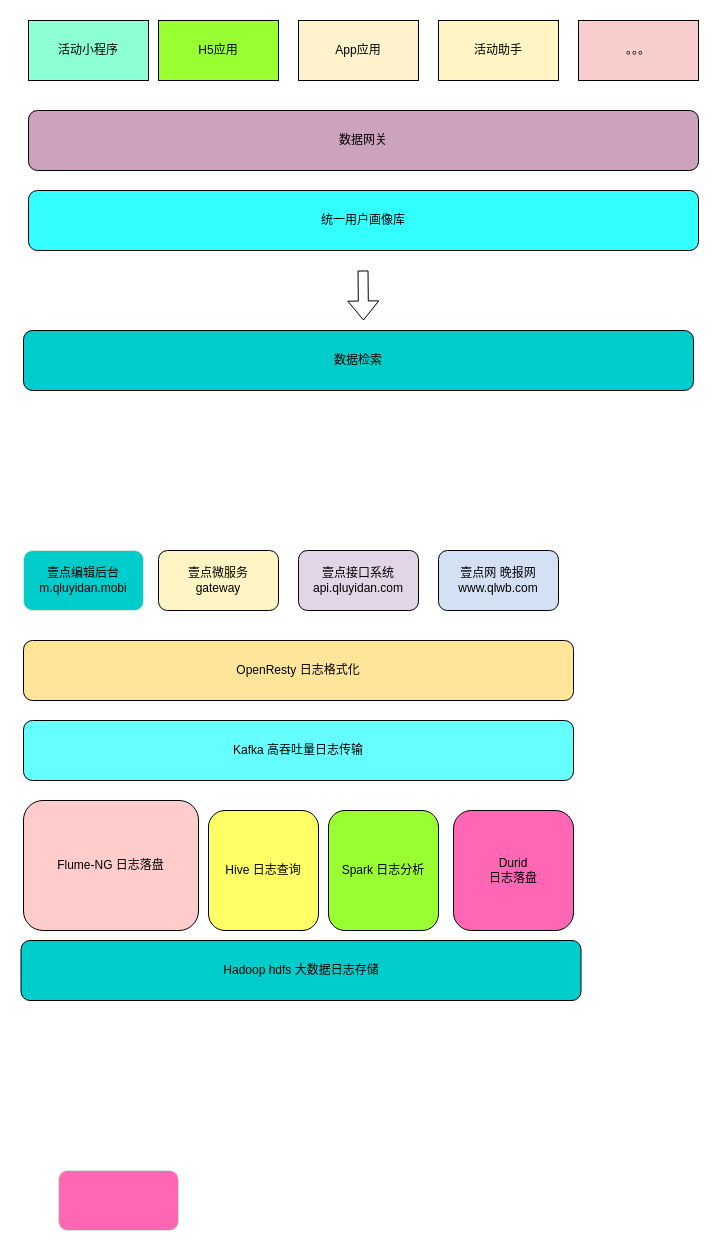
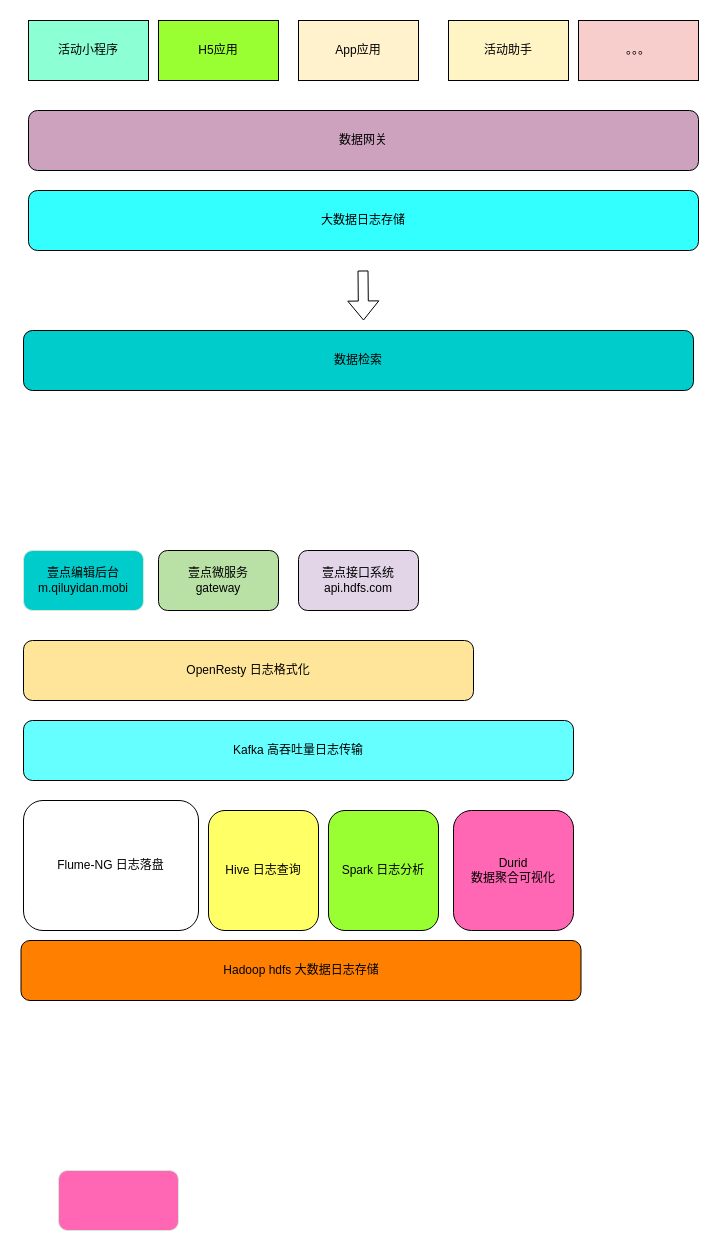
node "活动助手": moved (499, 51) -> (509, 51)
node "统一用户画像库": label "统一用户画像库" -> "大数据日志存储"
node "壹点编辑后台 m.qluyidan.mobi": label "壹点编辑后台 m.qluyidan.mobi" -> "壹点编辑后台 m.qiluyidan.mobi"
node "壹点微服务 gateway": fillcolor #fff4c3 -> #b9e0a5
node "壹点接口系统 api.qluyidan.com": label "壹点接口系统 api.qluyidan.com" -> "壹点接口系统 api.hdfs.com"
node "壹点网 晚报网 www.qlwb.com": removed
node "OpenResty 日志格式化": size 550x60 -> 450x60
node "Flume-NG 日志落盘": fillcolor #ffcccc -> #ffffff
node "Durid 日志落盘": label "Durid 日志落盘" -> "Durid 数据聚合可视化"
node "Hadoop hdfs 大数据日志存储": fillcolor #00cccc -> #ff8000
